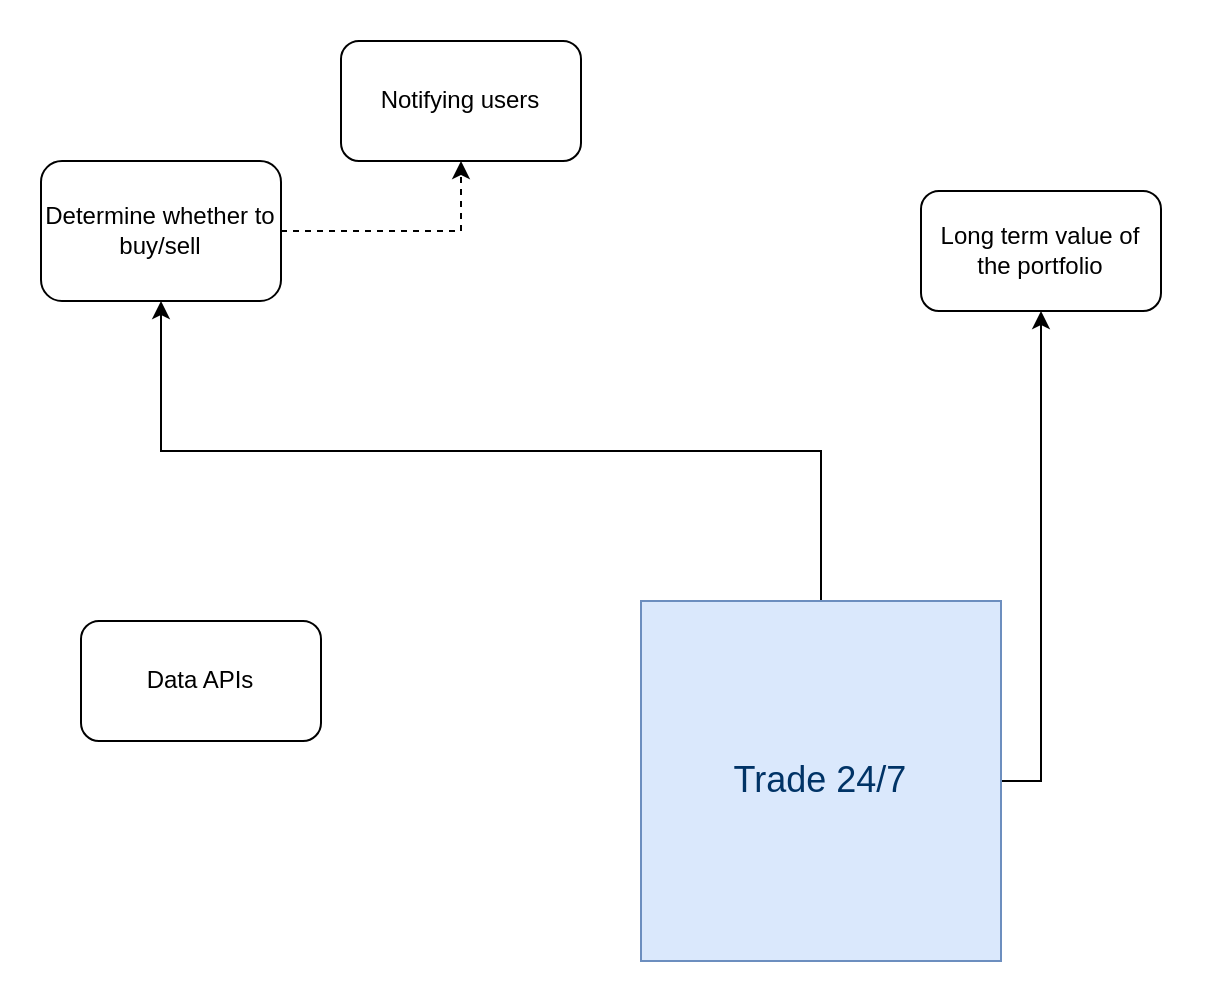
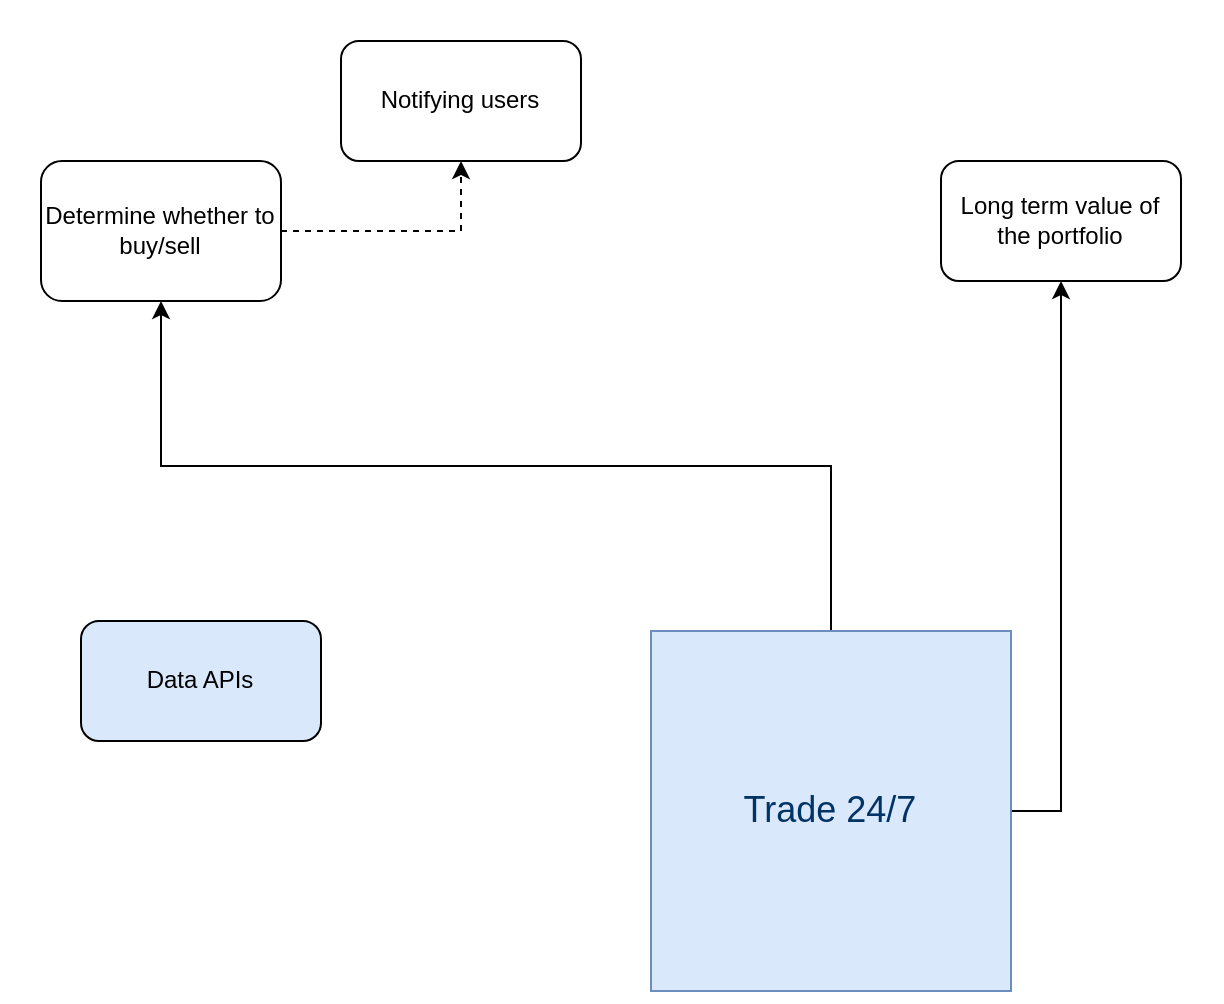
node "Long term value of the portfolio": moved (1041, 251) -> (1061, 221)
node "Data APIs": fillcolor #ffffff -> #dae8fc
node "Trade 24/7": moved (821, 781) -> (831, 811)
